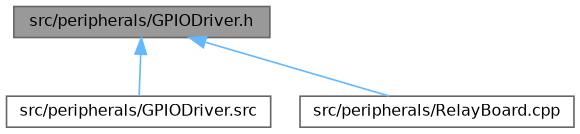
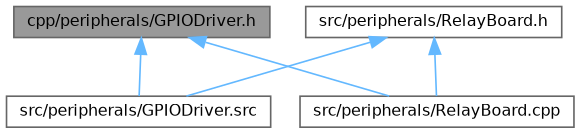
node "src/peripherals/GPIODriver.h": label "src/peripherals/GPIODriver.h" -> "cpp/peripherals/GPIODriver.h"
node "src/peripherals/RelayBoard.h": added
